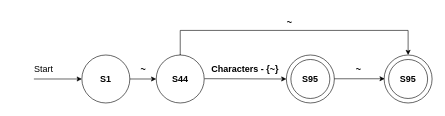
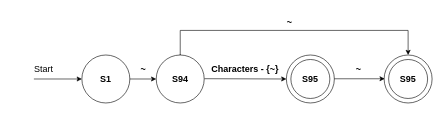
node "S44": label "S44" -> "S94"
